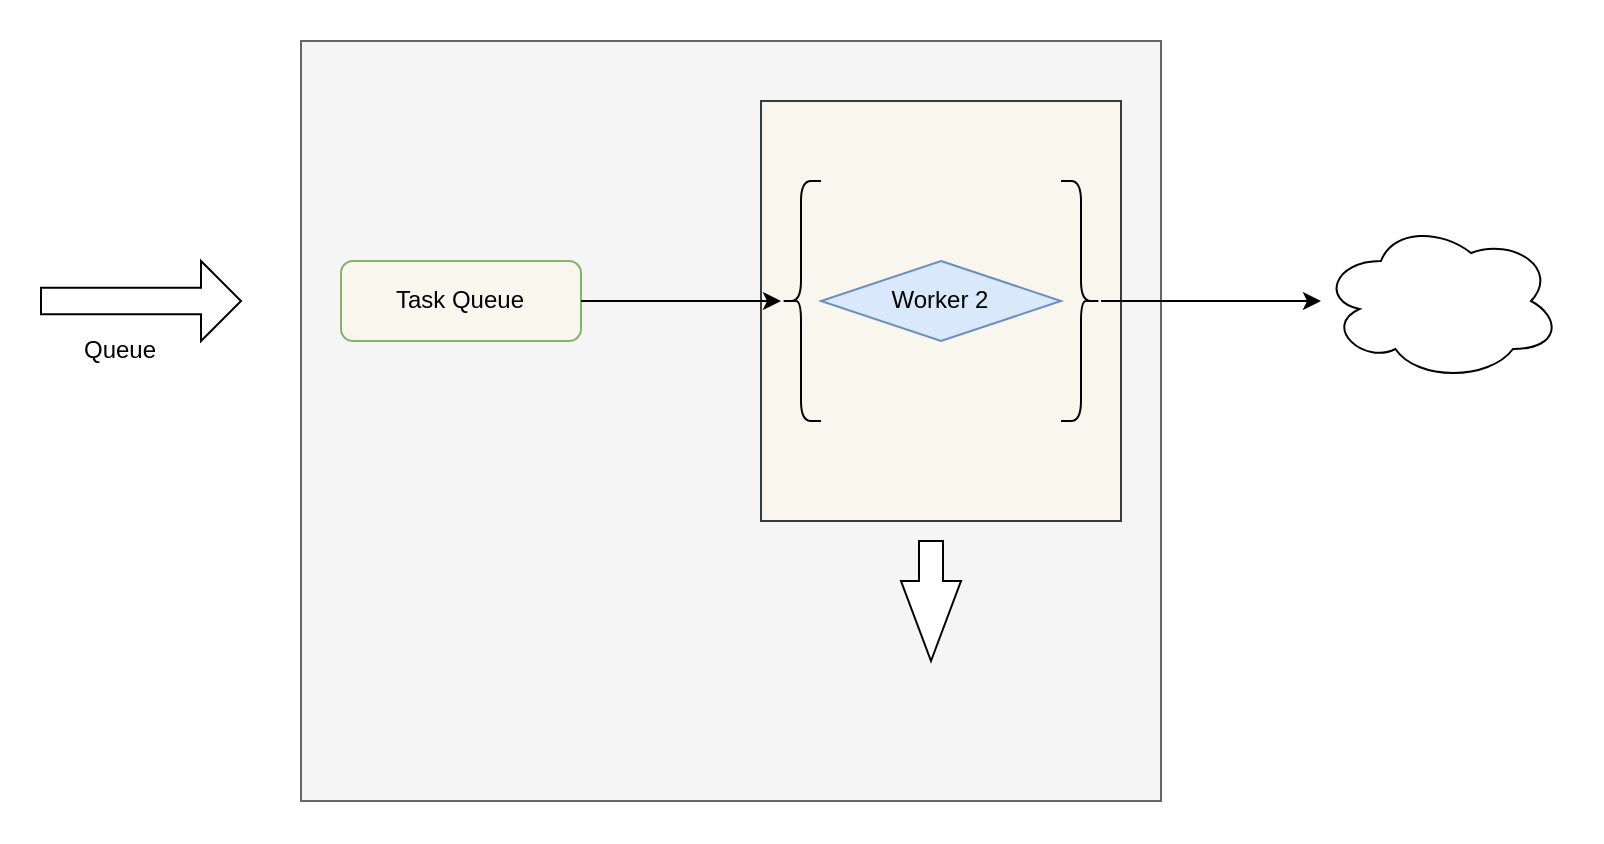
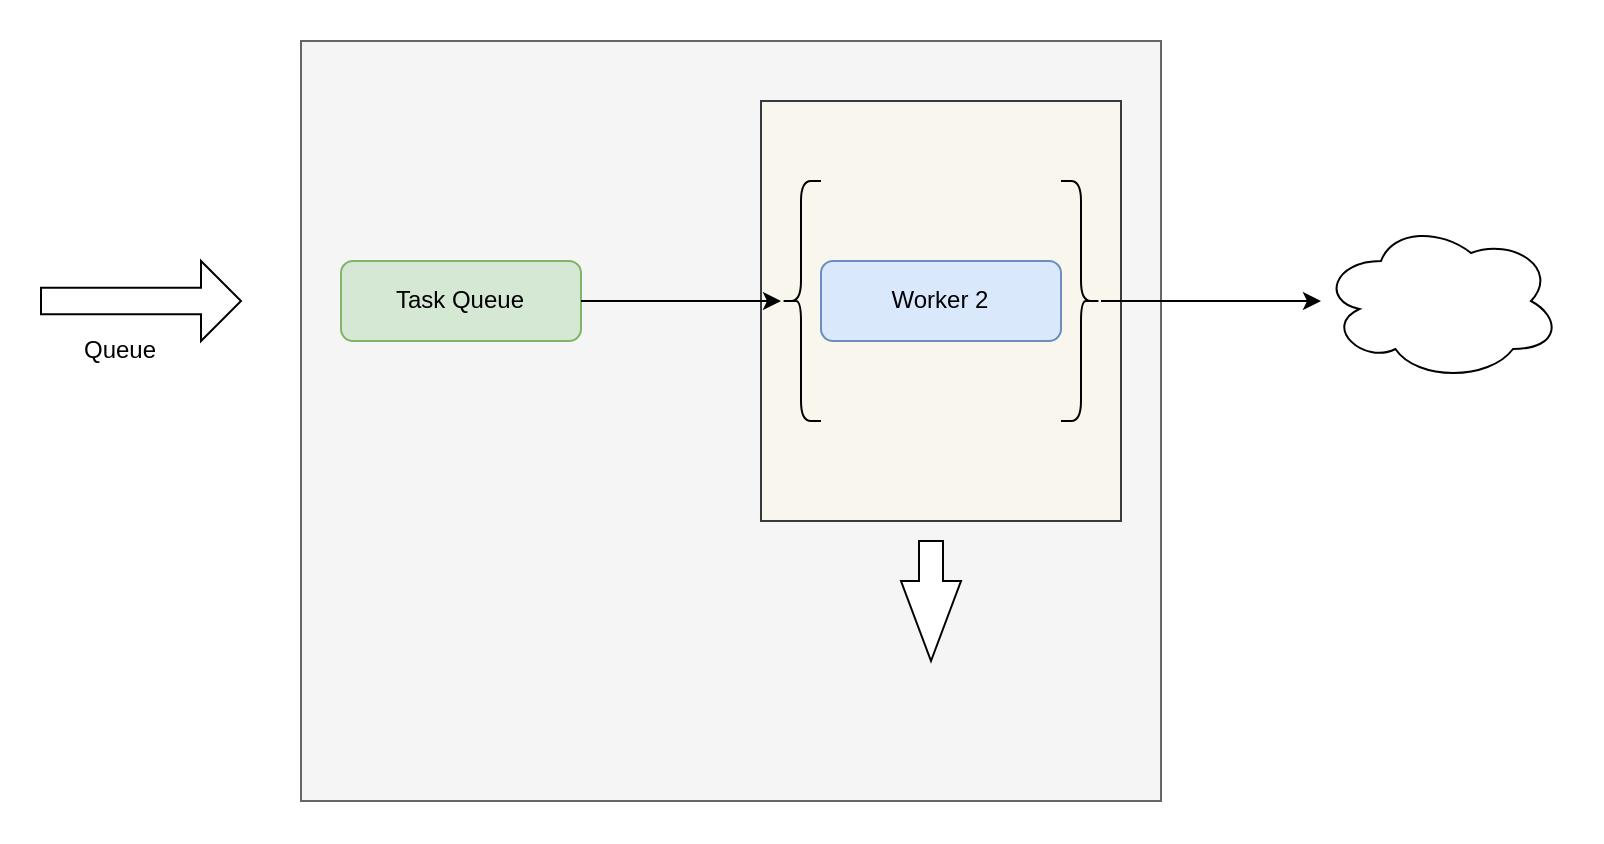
node "Task Queue": fillcolor #f9f7ed -> #d5e8d4
node "Worker 2": shape diamond -> rounded rectangle
